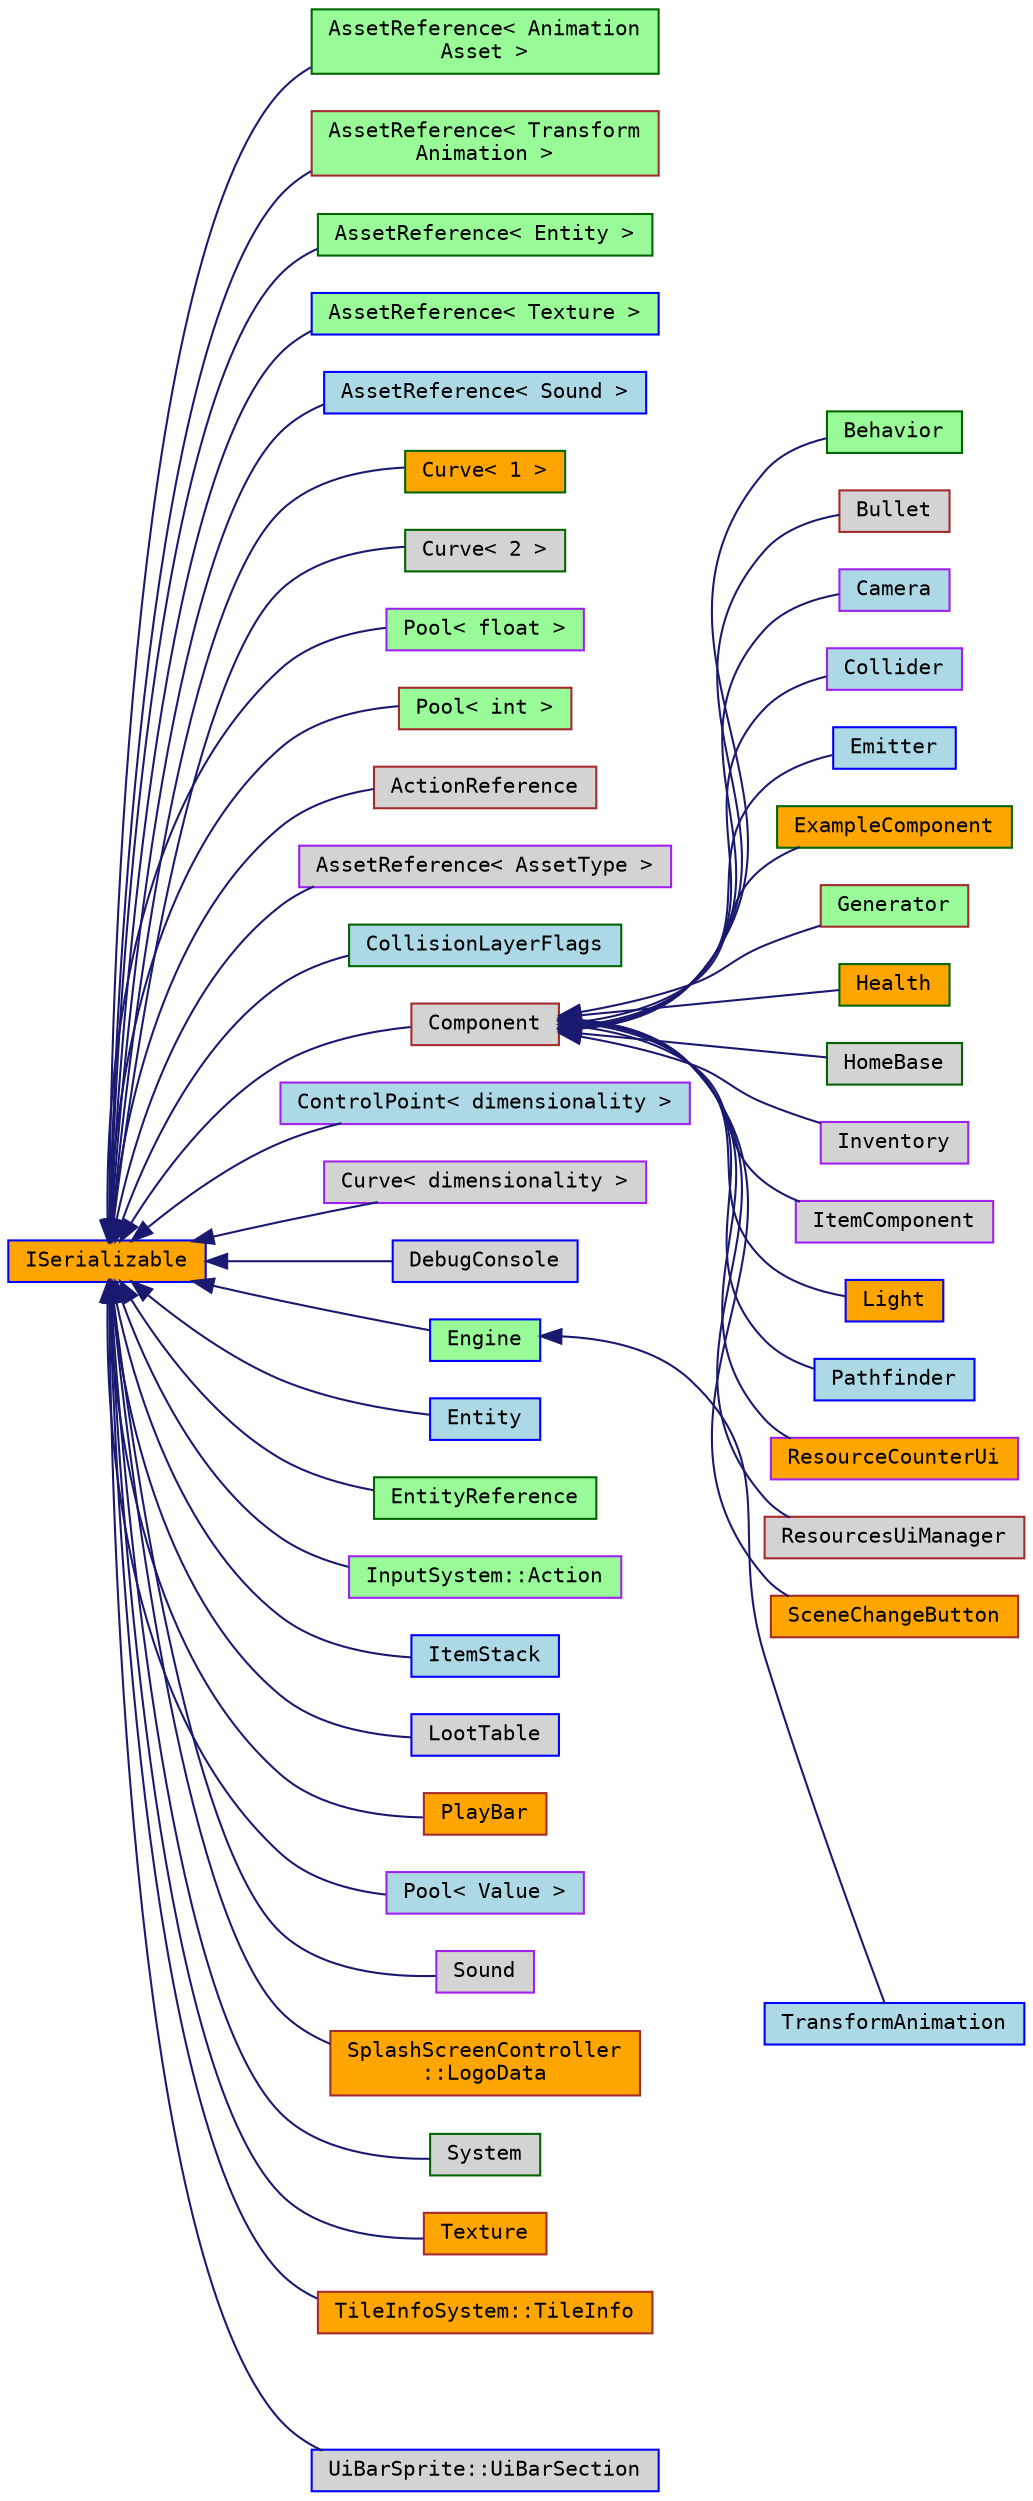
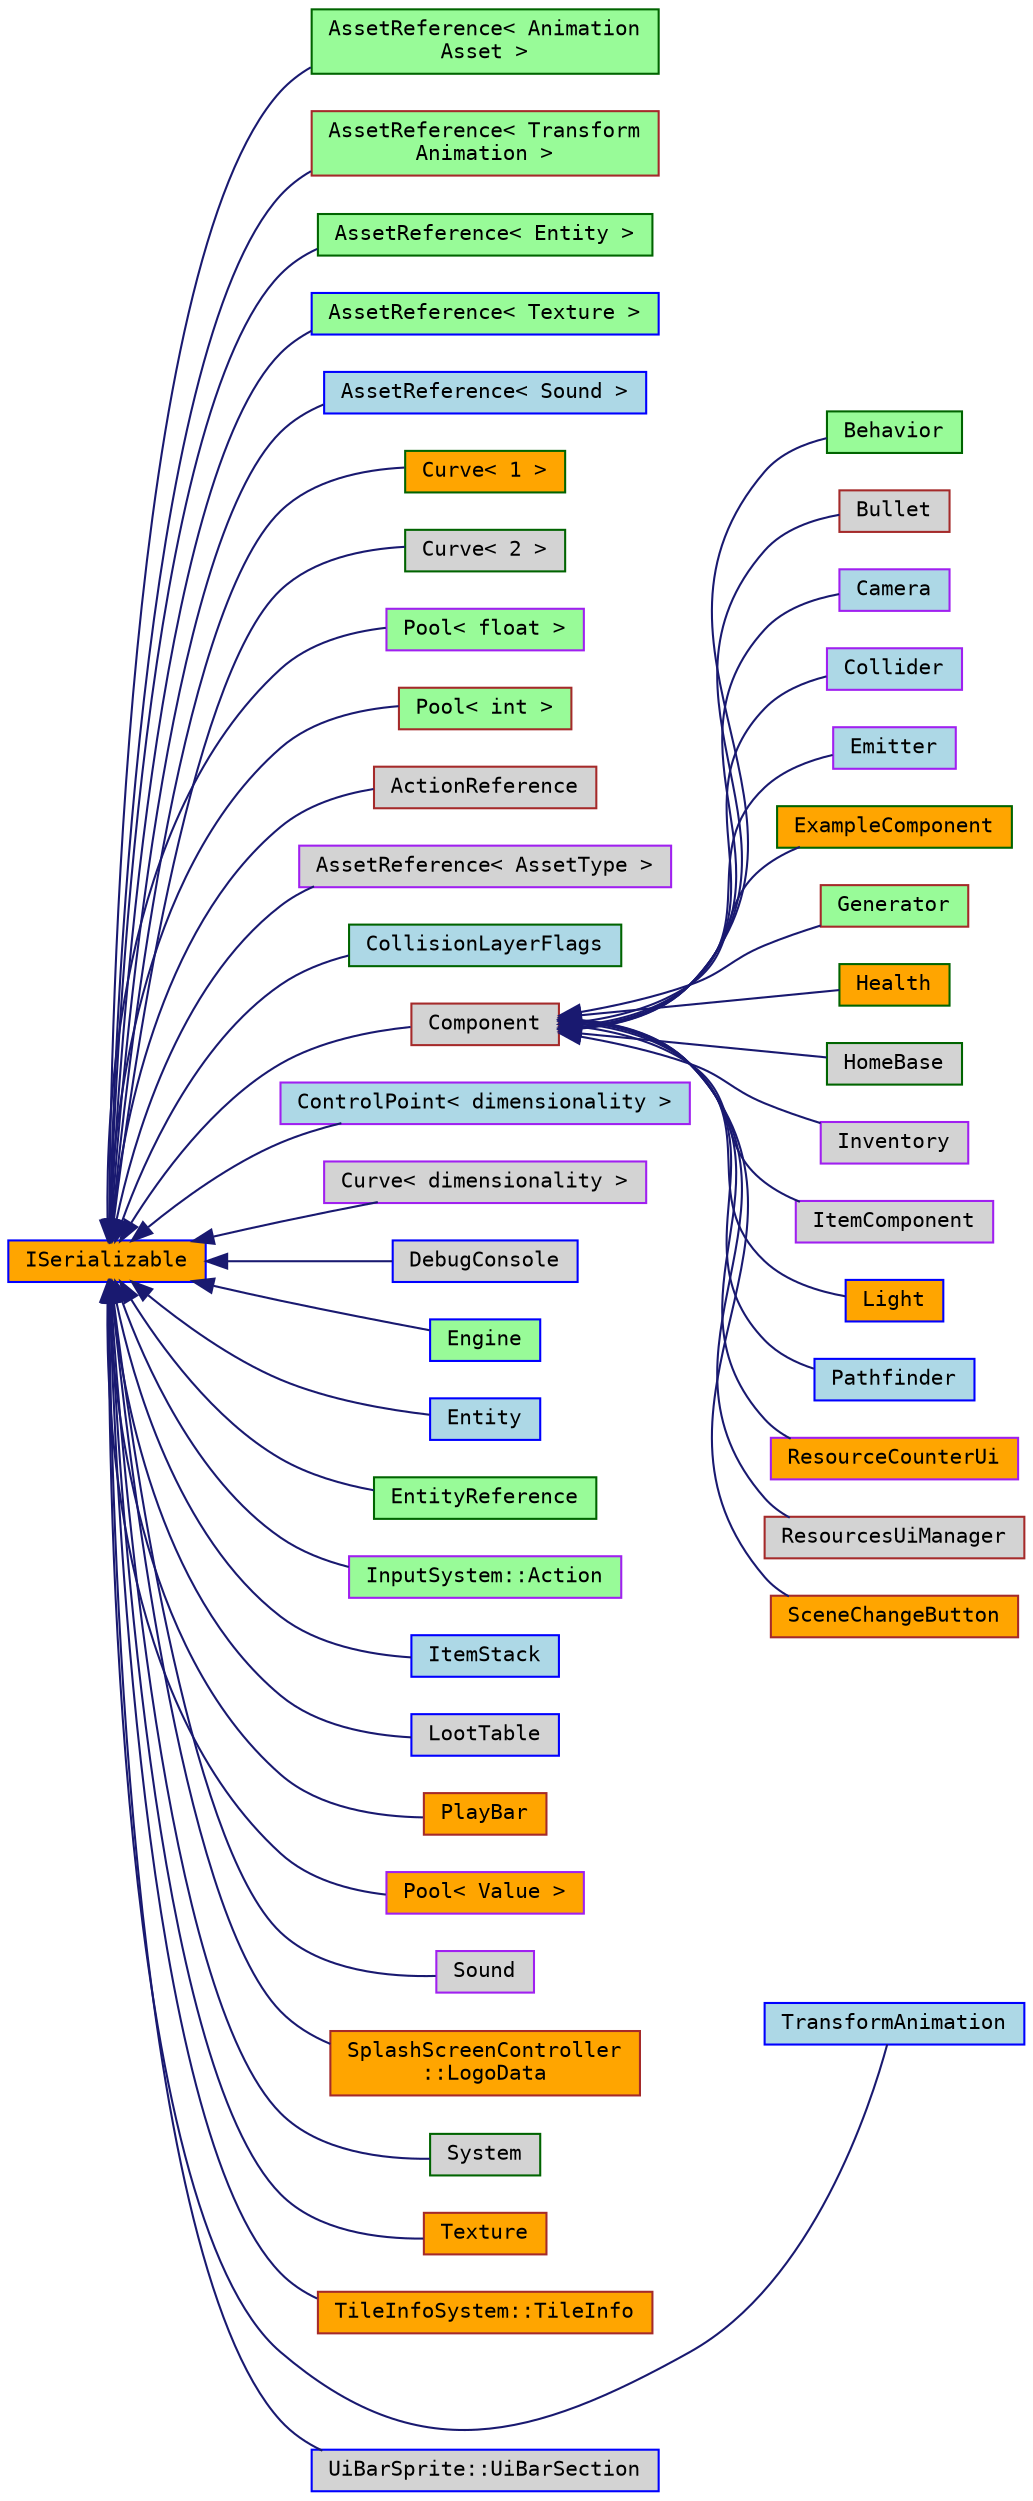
node "Emitter": color blue -> purple
edge "TransformAnimation" -> "Engine": now "TransformAnimation" -> "ISerializable"
node "Pool< Value >": fillcolor lightblue -> orange
